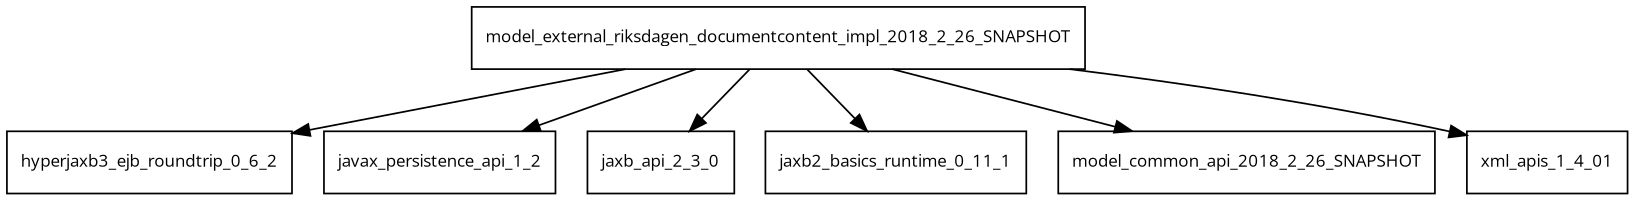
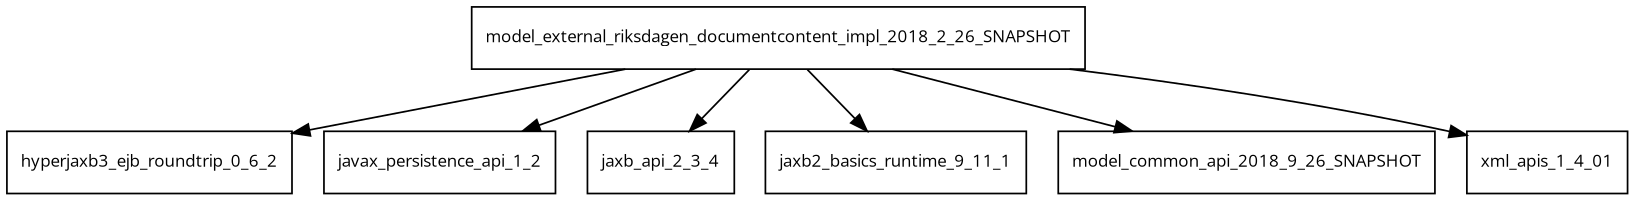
node "jaxb_api_2_3_0": label "jaxb_api_2_3_0" -> "jaxb_api_2_3_4"
node "jaxb2_basics_runtime_0_11_1": label "jaxb2_basics_runtime_0_11_1" -> "jaxb2_basics_runtime_9_11_1"
node "model_common_api_2018_2_26_SNAPSHOT": label "model_common_api_2018_2_26_SNAPSHOT" -> "model_common_api_2018_9_26_SNAPSHOT"
